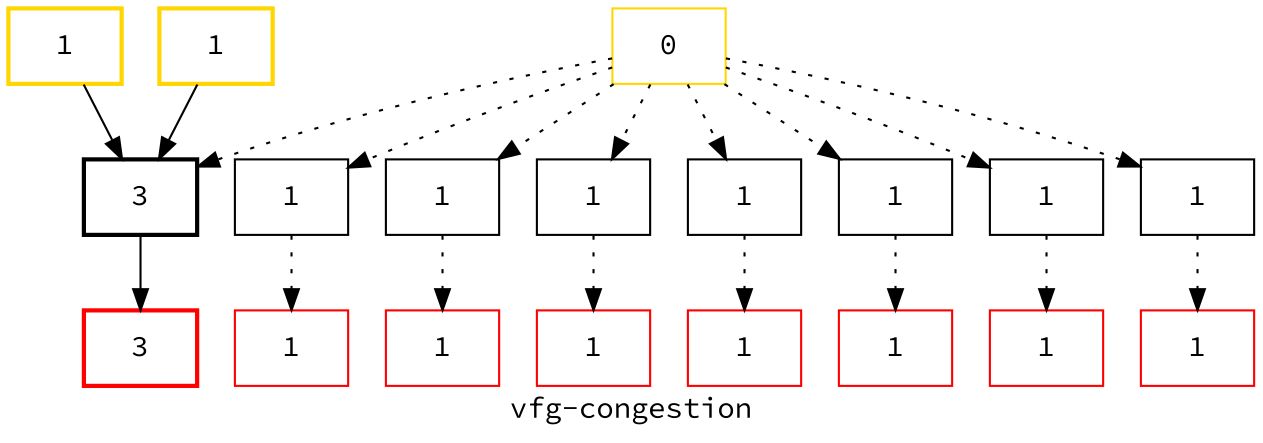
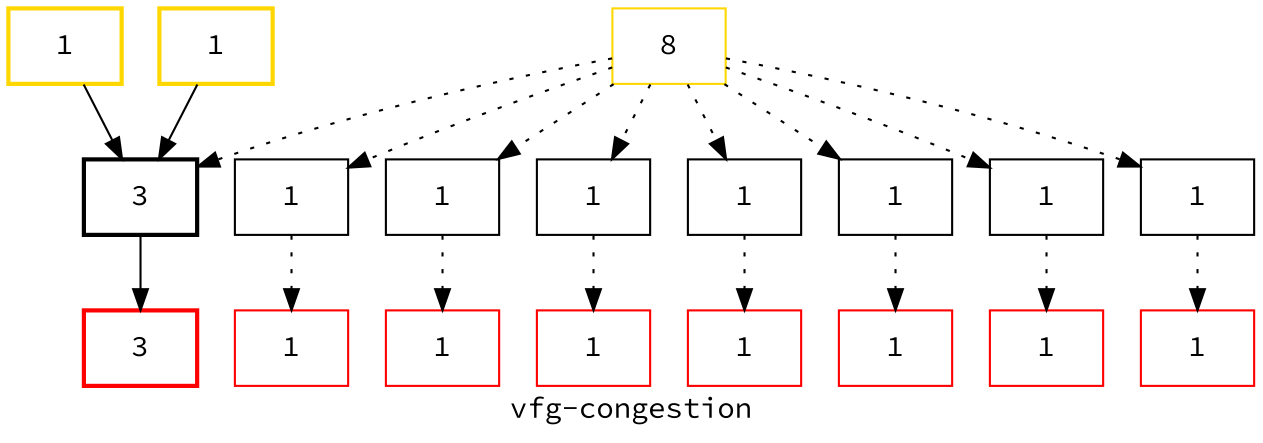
node "0": label "0" -> "8"
